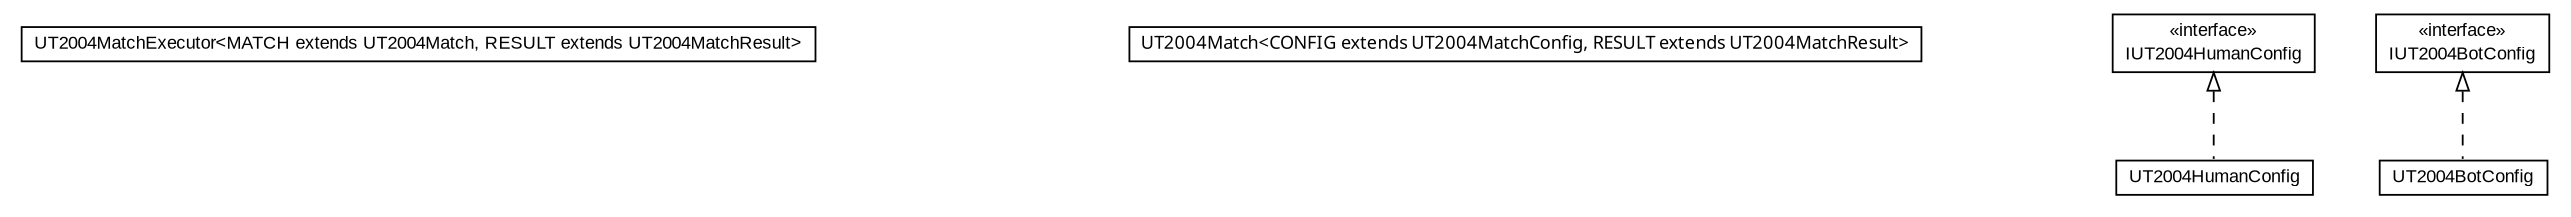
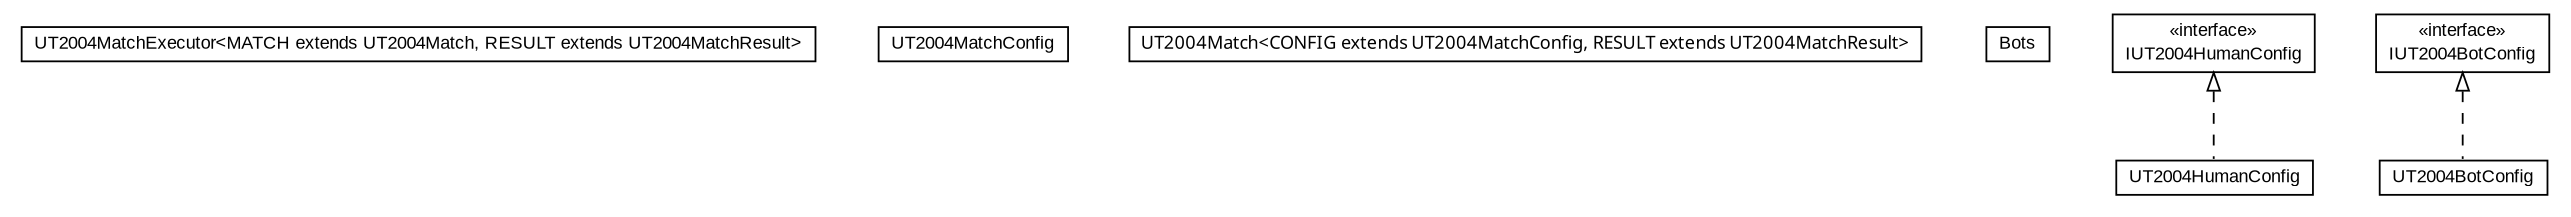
node "UT2004MatchConfig": added
node "Bots": added
